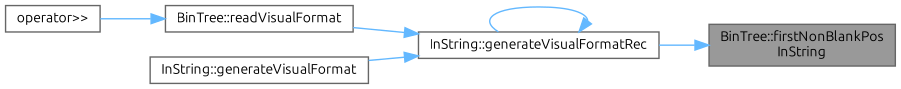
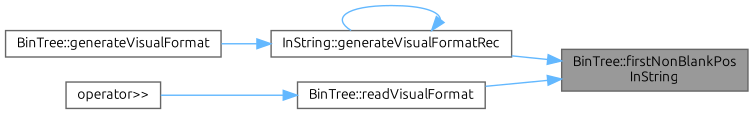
edge "BinTree::readVisualFormat" -> "InString::generateVisualFormatRec": now "BinTree::readVisualFormat" -> "BinTree::firstNonBlankPos InString"
node "InString::generateVisualFormat": label "InString::generateVisualFormat" -> "BinTree::generateVisualFormat"
